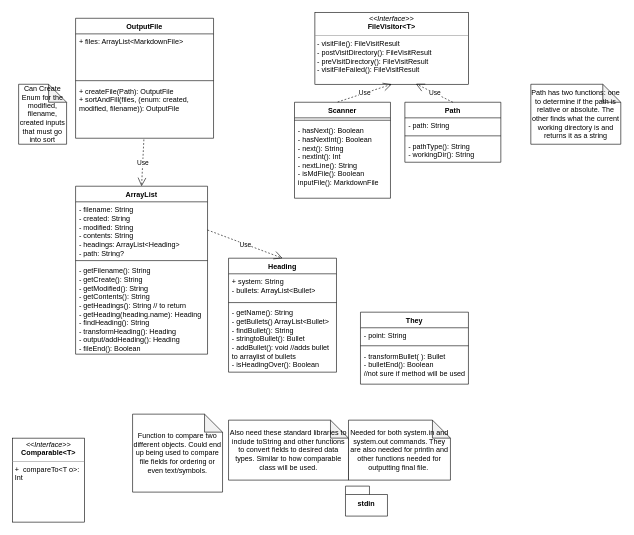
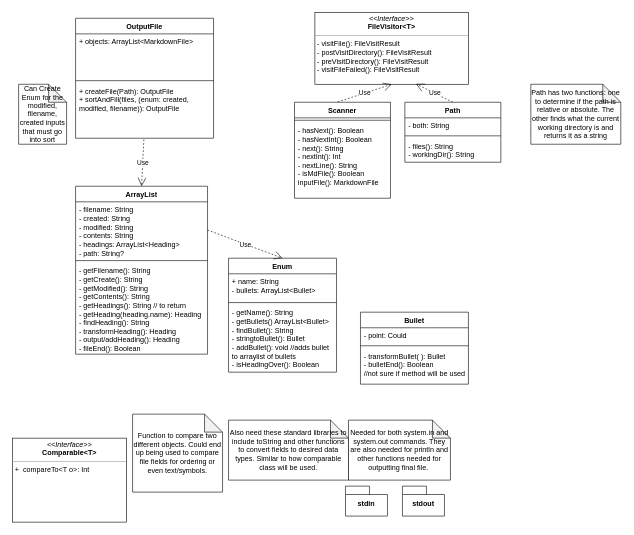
node "+ files: ArrayList<MarkdownFile>": label "+ files: ArrayList<MarkdownFile>" -> "+ objects: ArrayList<MarkdownFile>"
node "- path: String": label "- path: String" -> "- both: String"
node "- pathType(): String - workingDir(): String": label "- pathType(): String - workingDir(): String" -> "- files(): String - workingDir(): String"
node "Heading": label "Heading" -> "Enum"
node "+ system: String - bullets: ArrayList<Bullet>": label "+ system: String - bullets: ArrayList<Bullet>" -> "+ name: String - bullets: ArrayList<Bullet>"
node "They": label "They" -> "Bullet"
node "- point: String": label "- point: String" -> "- point: Could"
node "<<Interface>> Comparable<T> + compareTo<T o>: Int": size 72x84 -> 114x84
node "stdout": added
